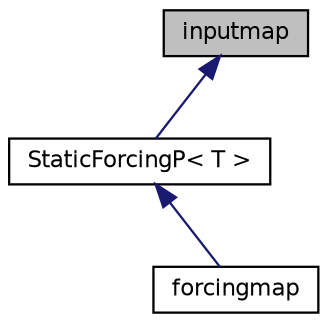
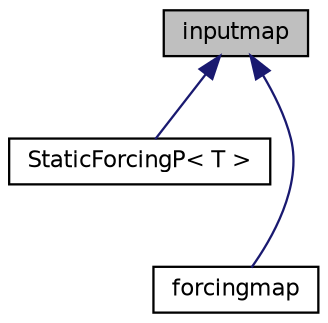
edge "forcingmap" -> "StaticForcingP< T >": now "forcingmap" -> "inputmap"
